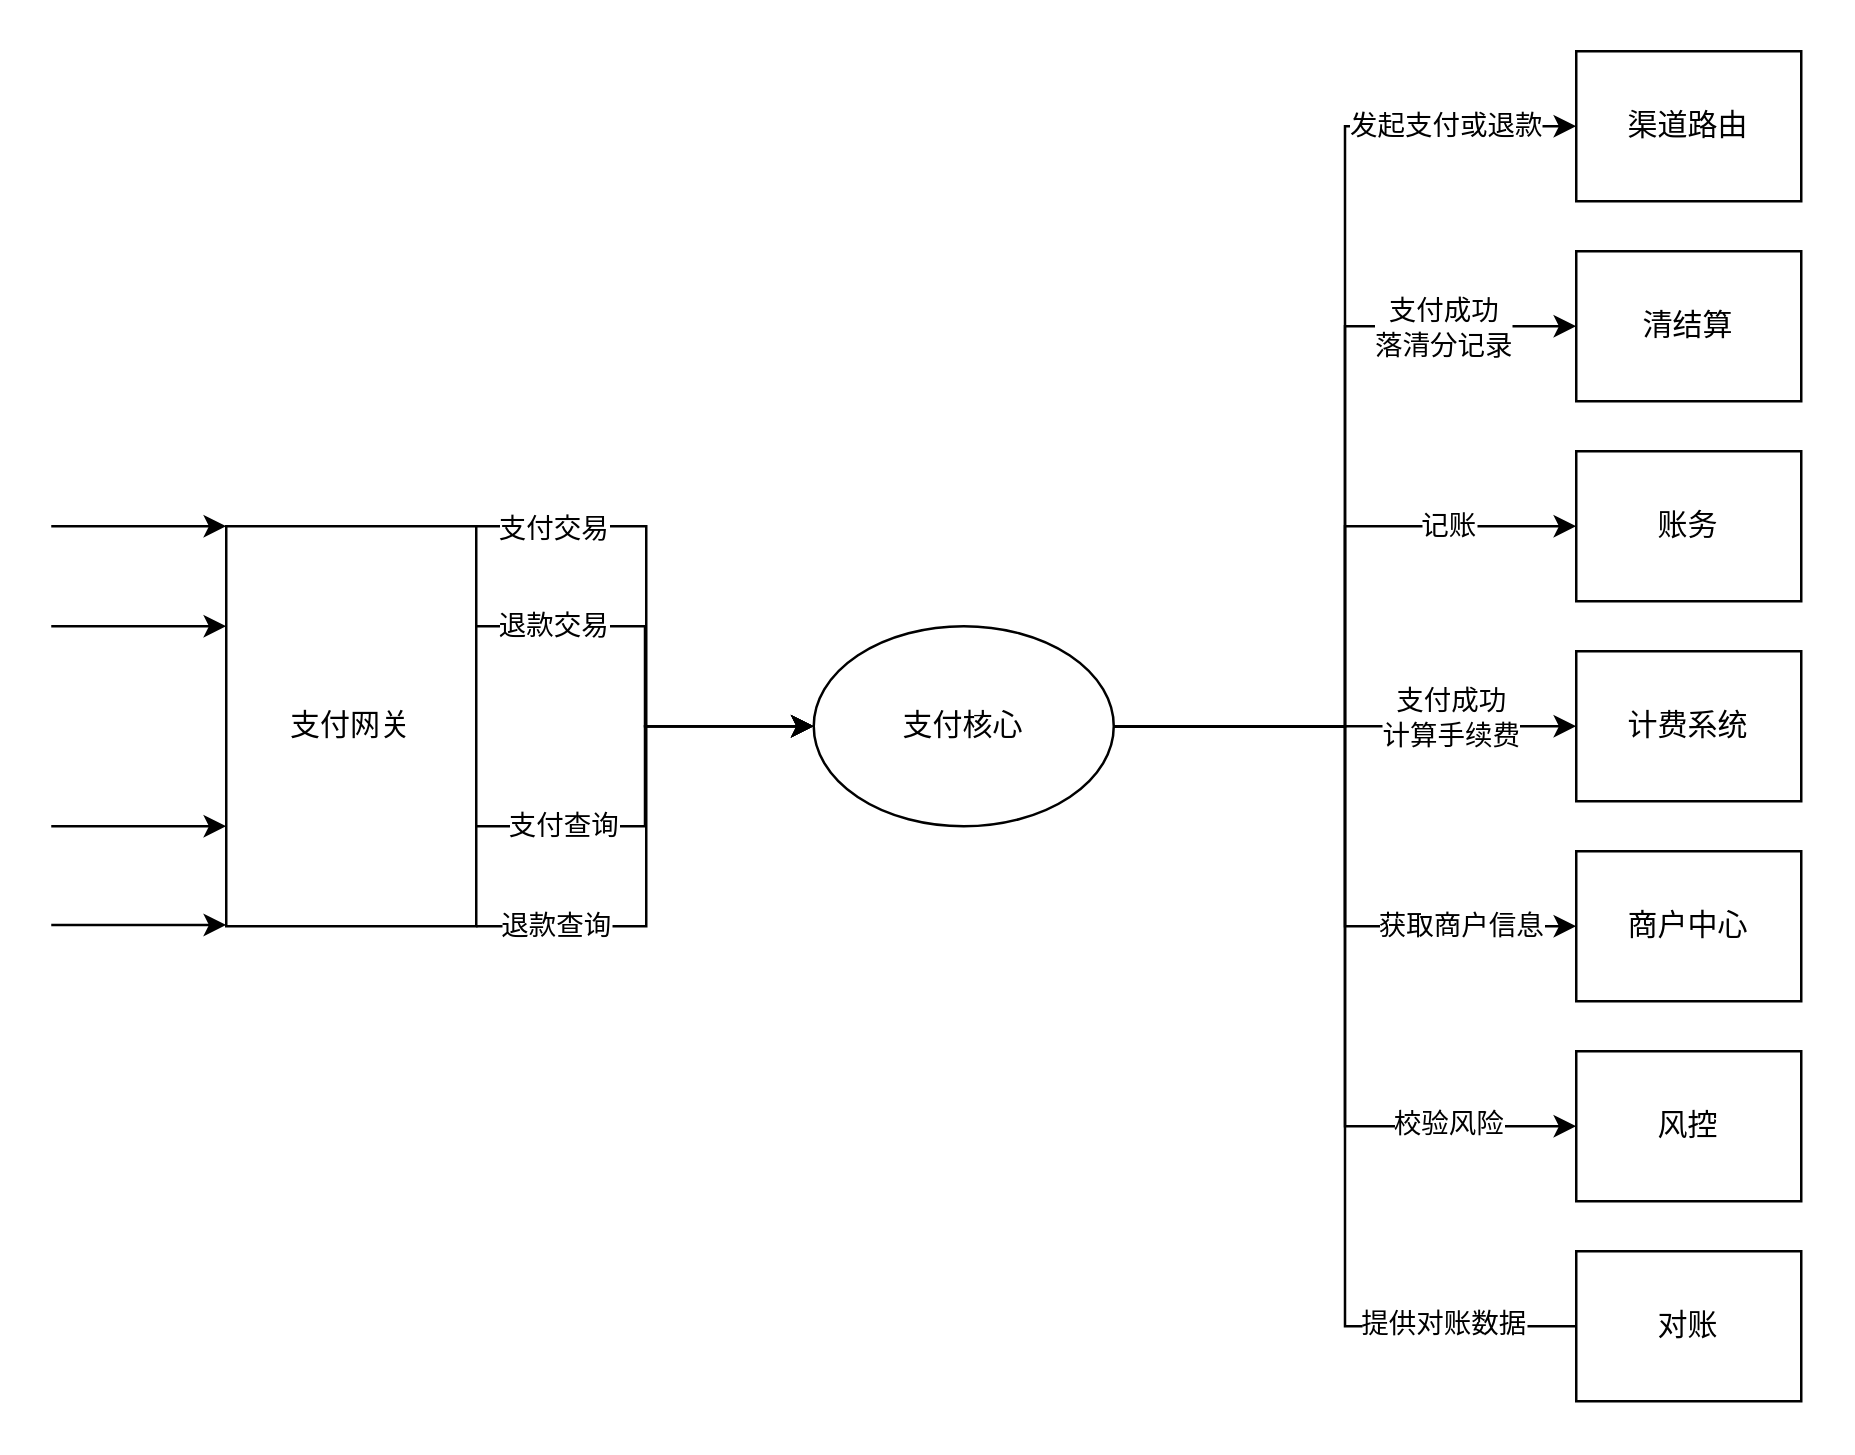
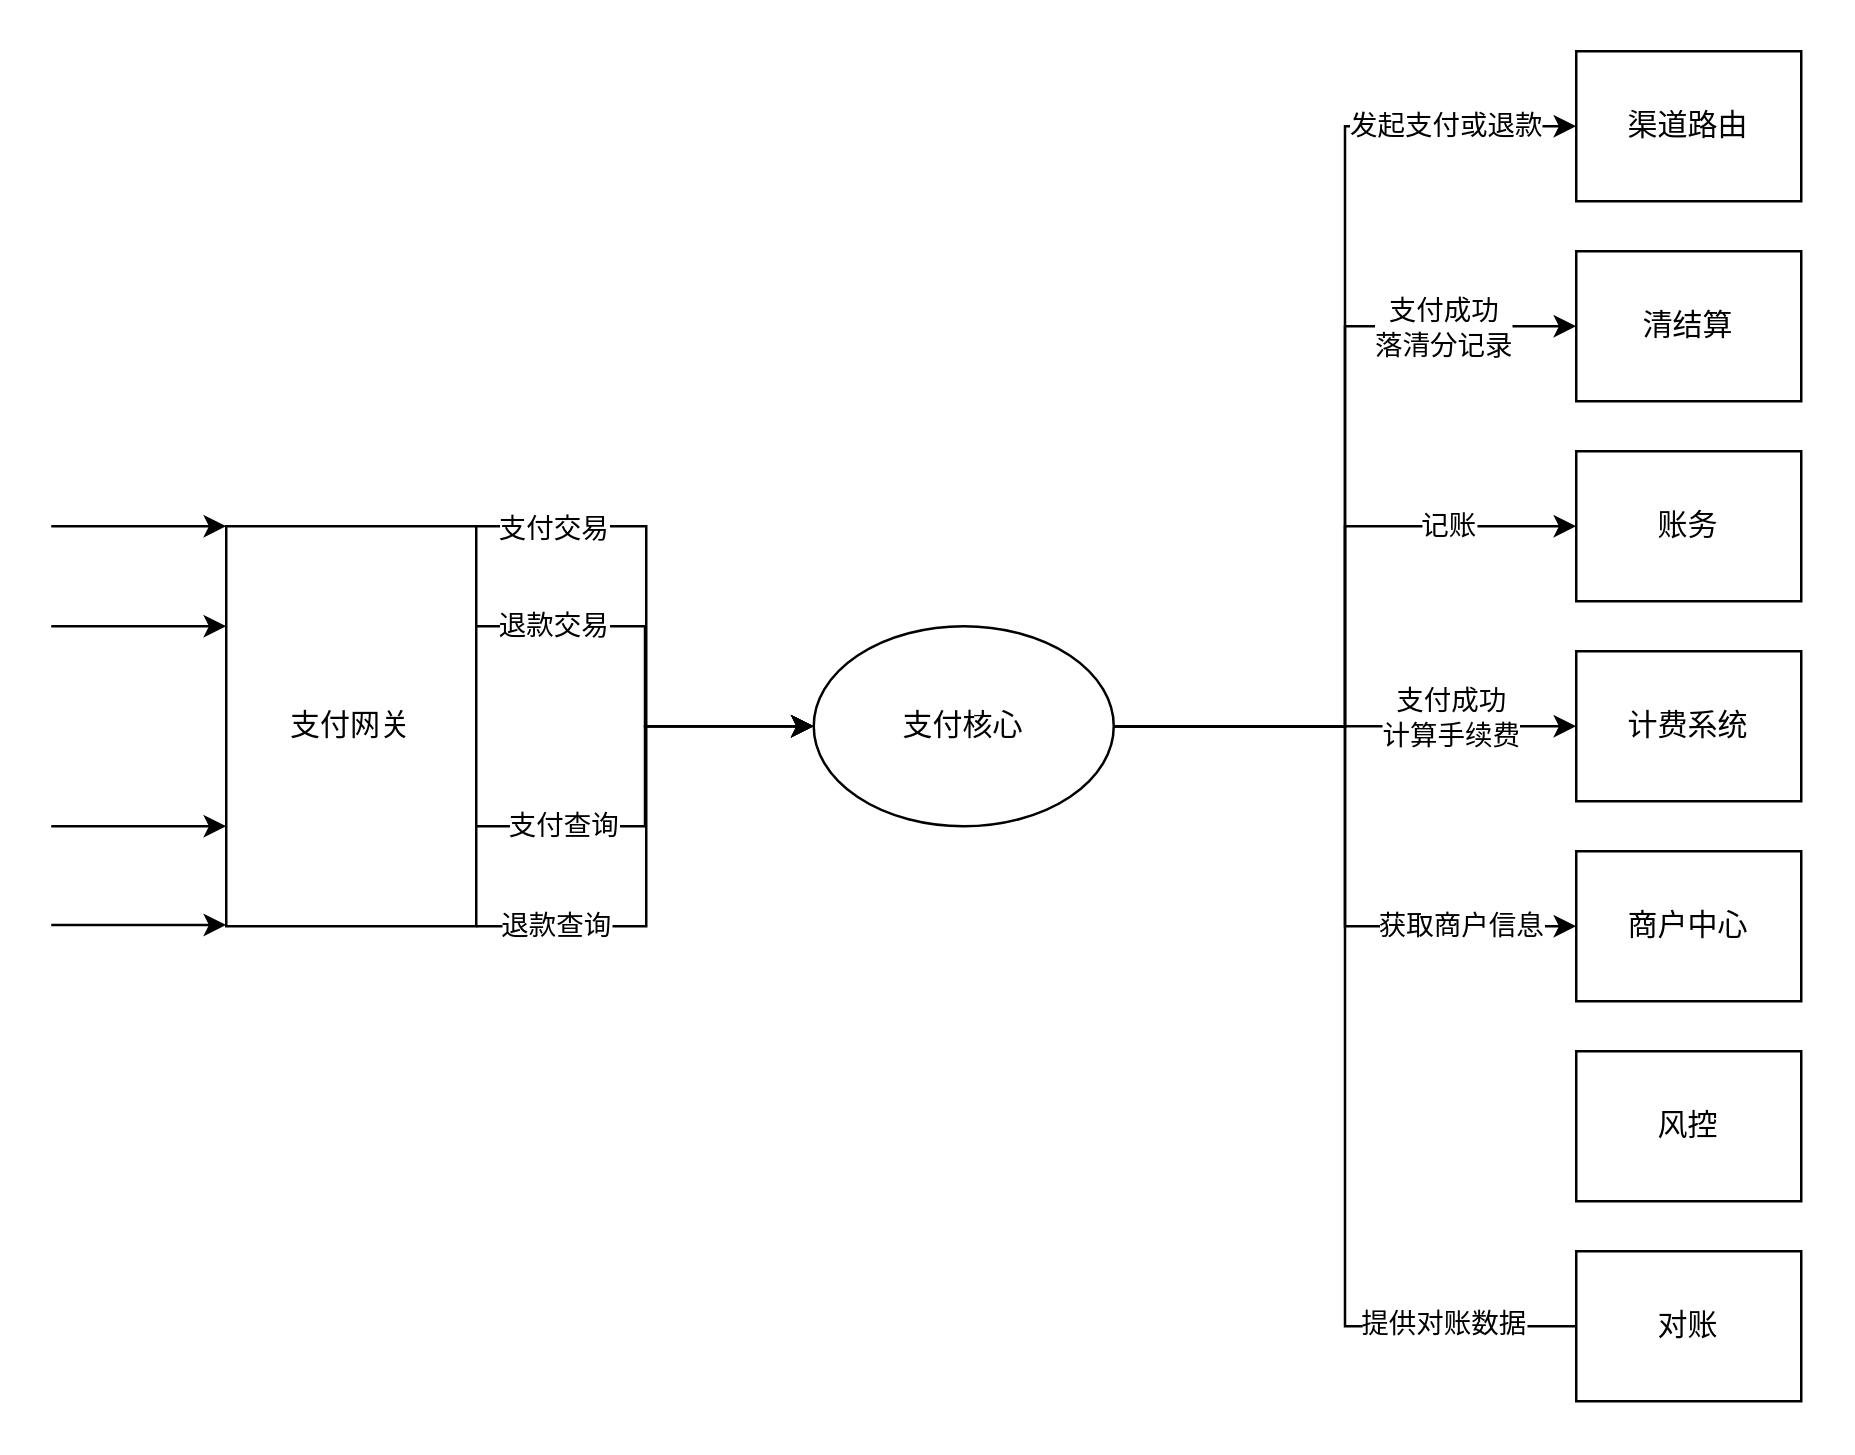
edge "支付核心" -> "风控": removed, label "校验风险"
